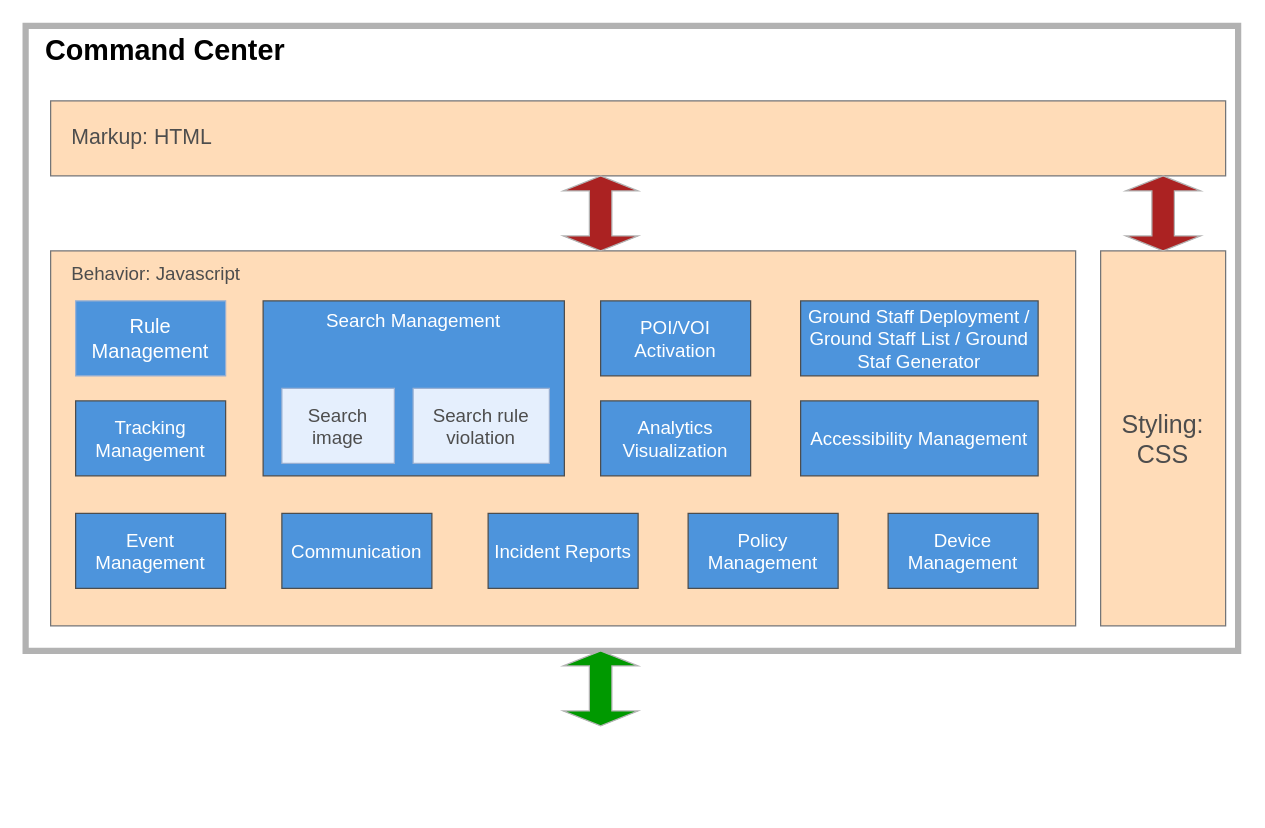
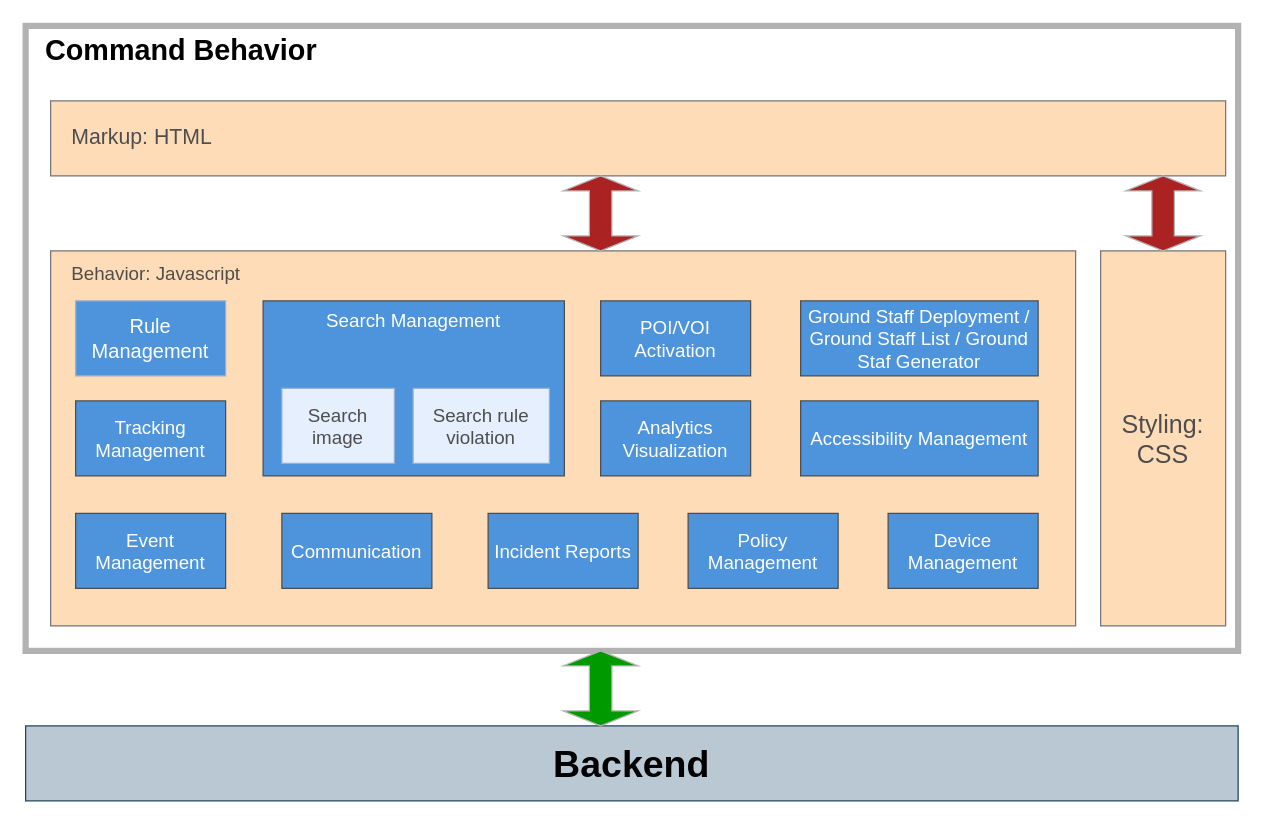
node "Command Center": label "Command Center" -> "Command Behavior"
node "Backend": added
